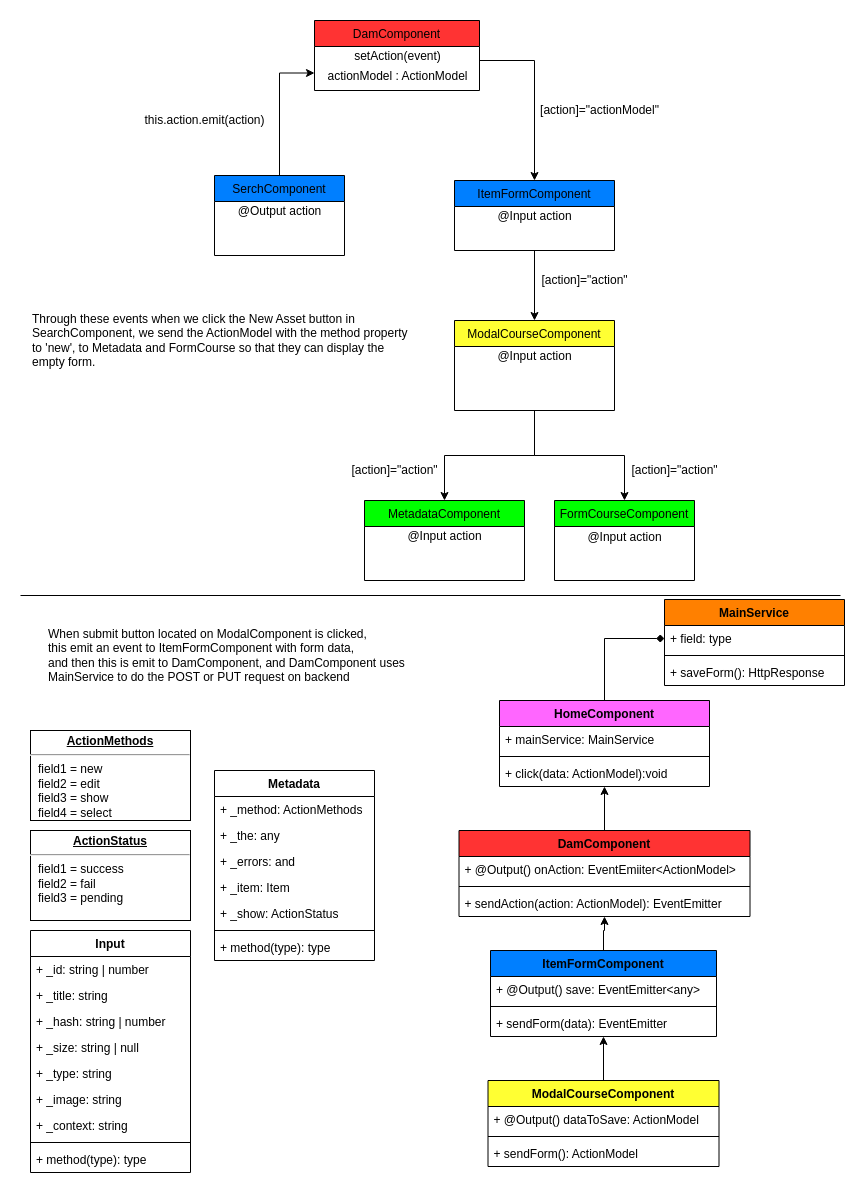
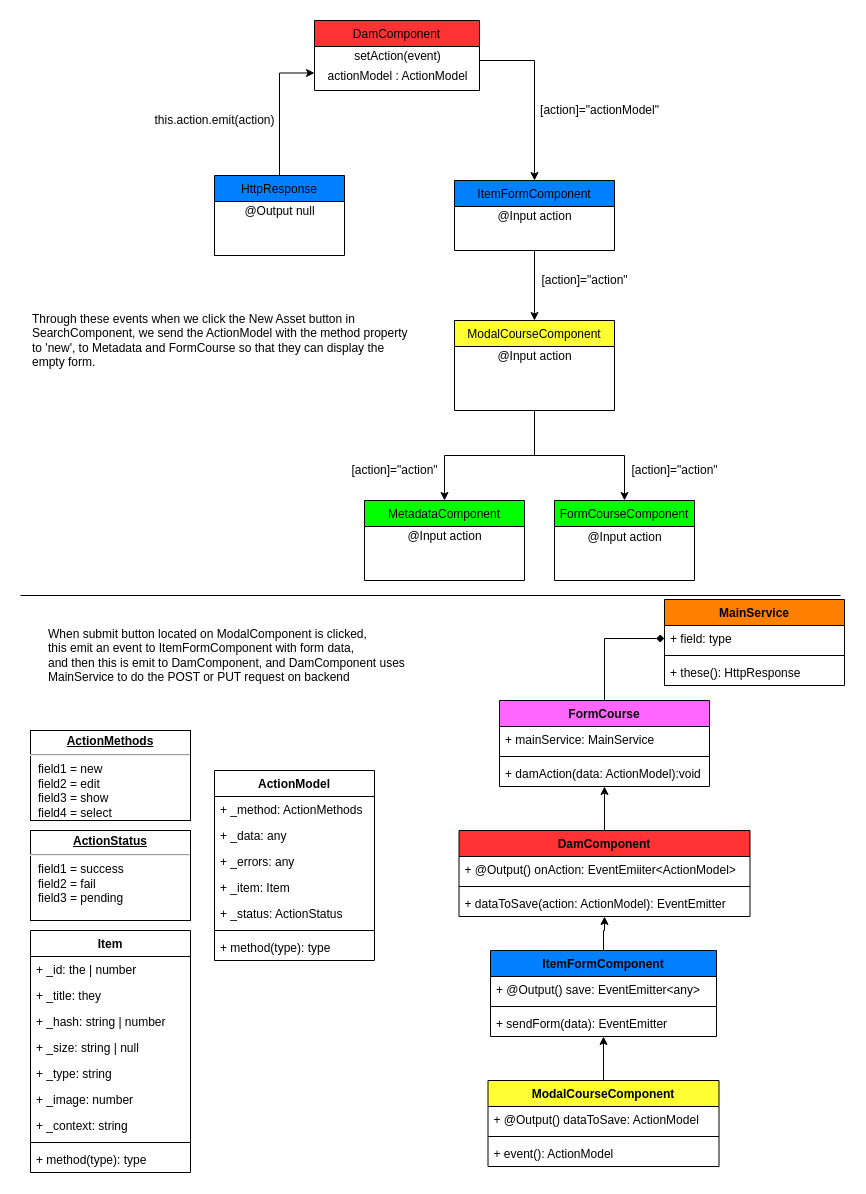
node "this.action.emit(action)": moved (205, 121) -> (215, 121)
node "SerchComponent": label "SerchComponent" -> "HttpResponse"
node "@Output action": label "@Output action" -> "@Output null"
node "+ saveForm(): HttpResponse": label "+ saveForm(): HttpResponse" -> "+ these(): HttpResponse"
node "HomeComponent": label "HomeComponent" -> "FormCourse"
node "+ click(data: ActionModel):void": label "+ click(data: ActionModel):void" -> "+ damAction(data: ActionModel):void"
node "Metadata": label "Metadata" -> "ActionModel"
node "+ _the: any": label "+ _the: any" -> "+ _data: any"
node "+ _errors: and": label "+ _errors: and" -> "+ _errors: any"
node "+ sendAction(action: ActionModel): EventEmitter": label "+ sendAction(action: ActionModel): EventEmitter" -> "+ dataToSave(action: ActionModel): EventEmitter"
node "+ _show: ActionStatus": label "+ _show: ActionStatus" -> "+ _status: ActionStatus"
node "Input": label "Input" -> "Item"
node "+ _id: string | number": label "+ _id: string | number" -> "+ _id: the | number"
node "+ _title: string": label "+ _title: string" -> "+ _title: they"
node "+ _image: string": label "+ _image: string" -> "+ _image: number"
node "+ sendForm(): ActionModel": label "+ sendForm(): ActionModel" -> "+ event(): ActionModel"
